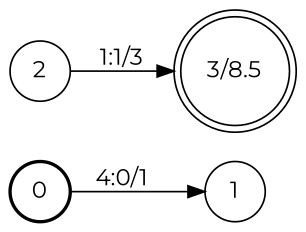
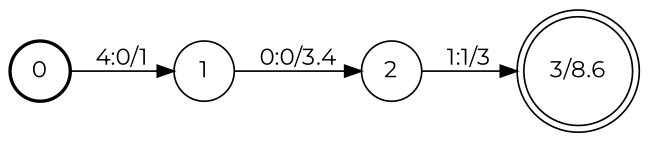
node "3/8.5": label "3/8.5" -> "3/8.6"
edge "1" -> "2": added, label "0:0/3.4"
